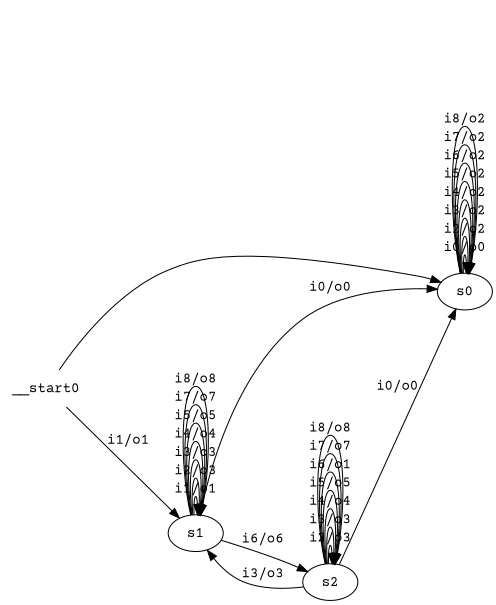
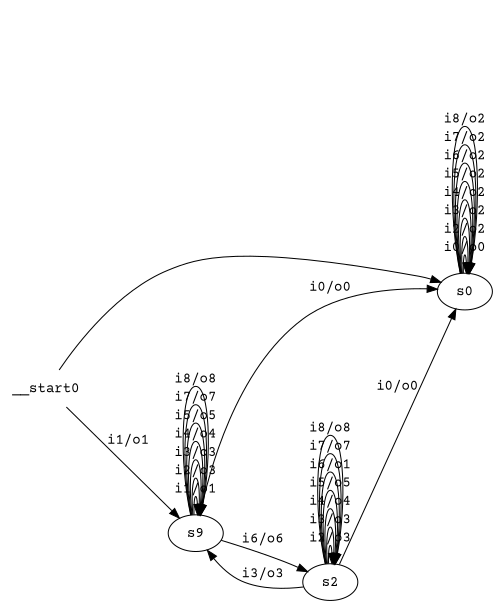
node "s1": label "s1" -> "s9"
